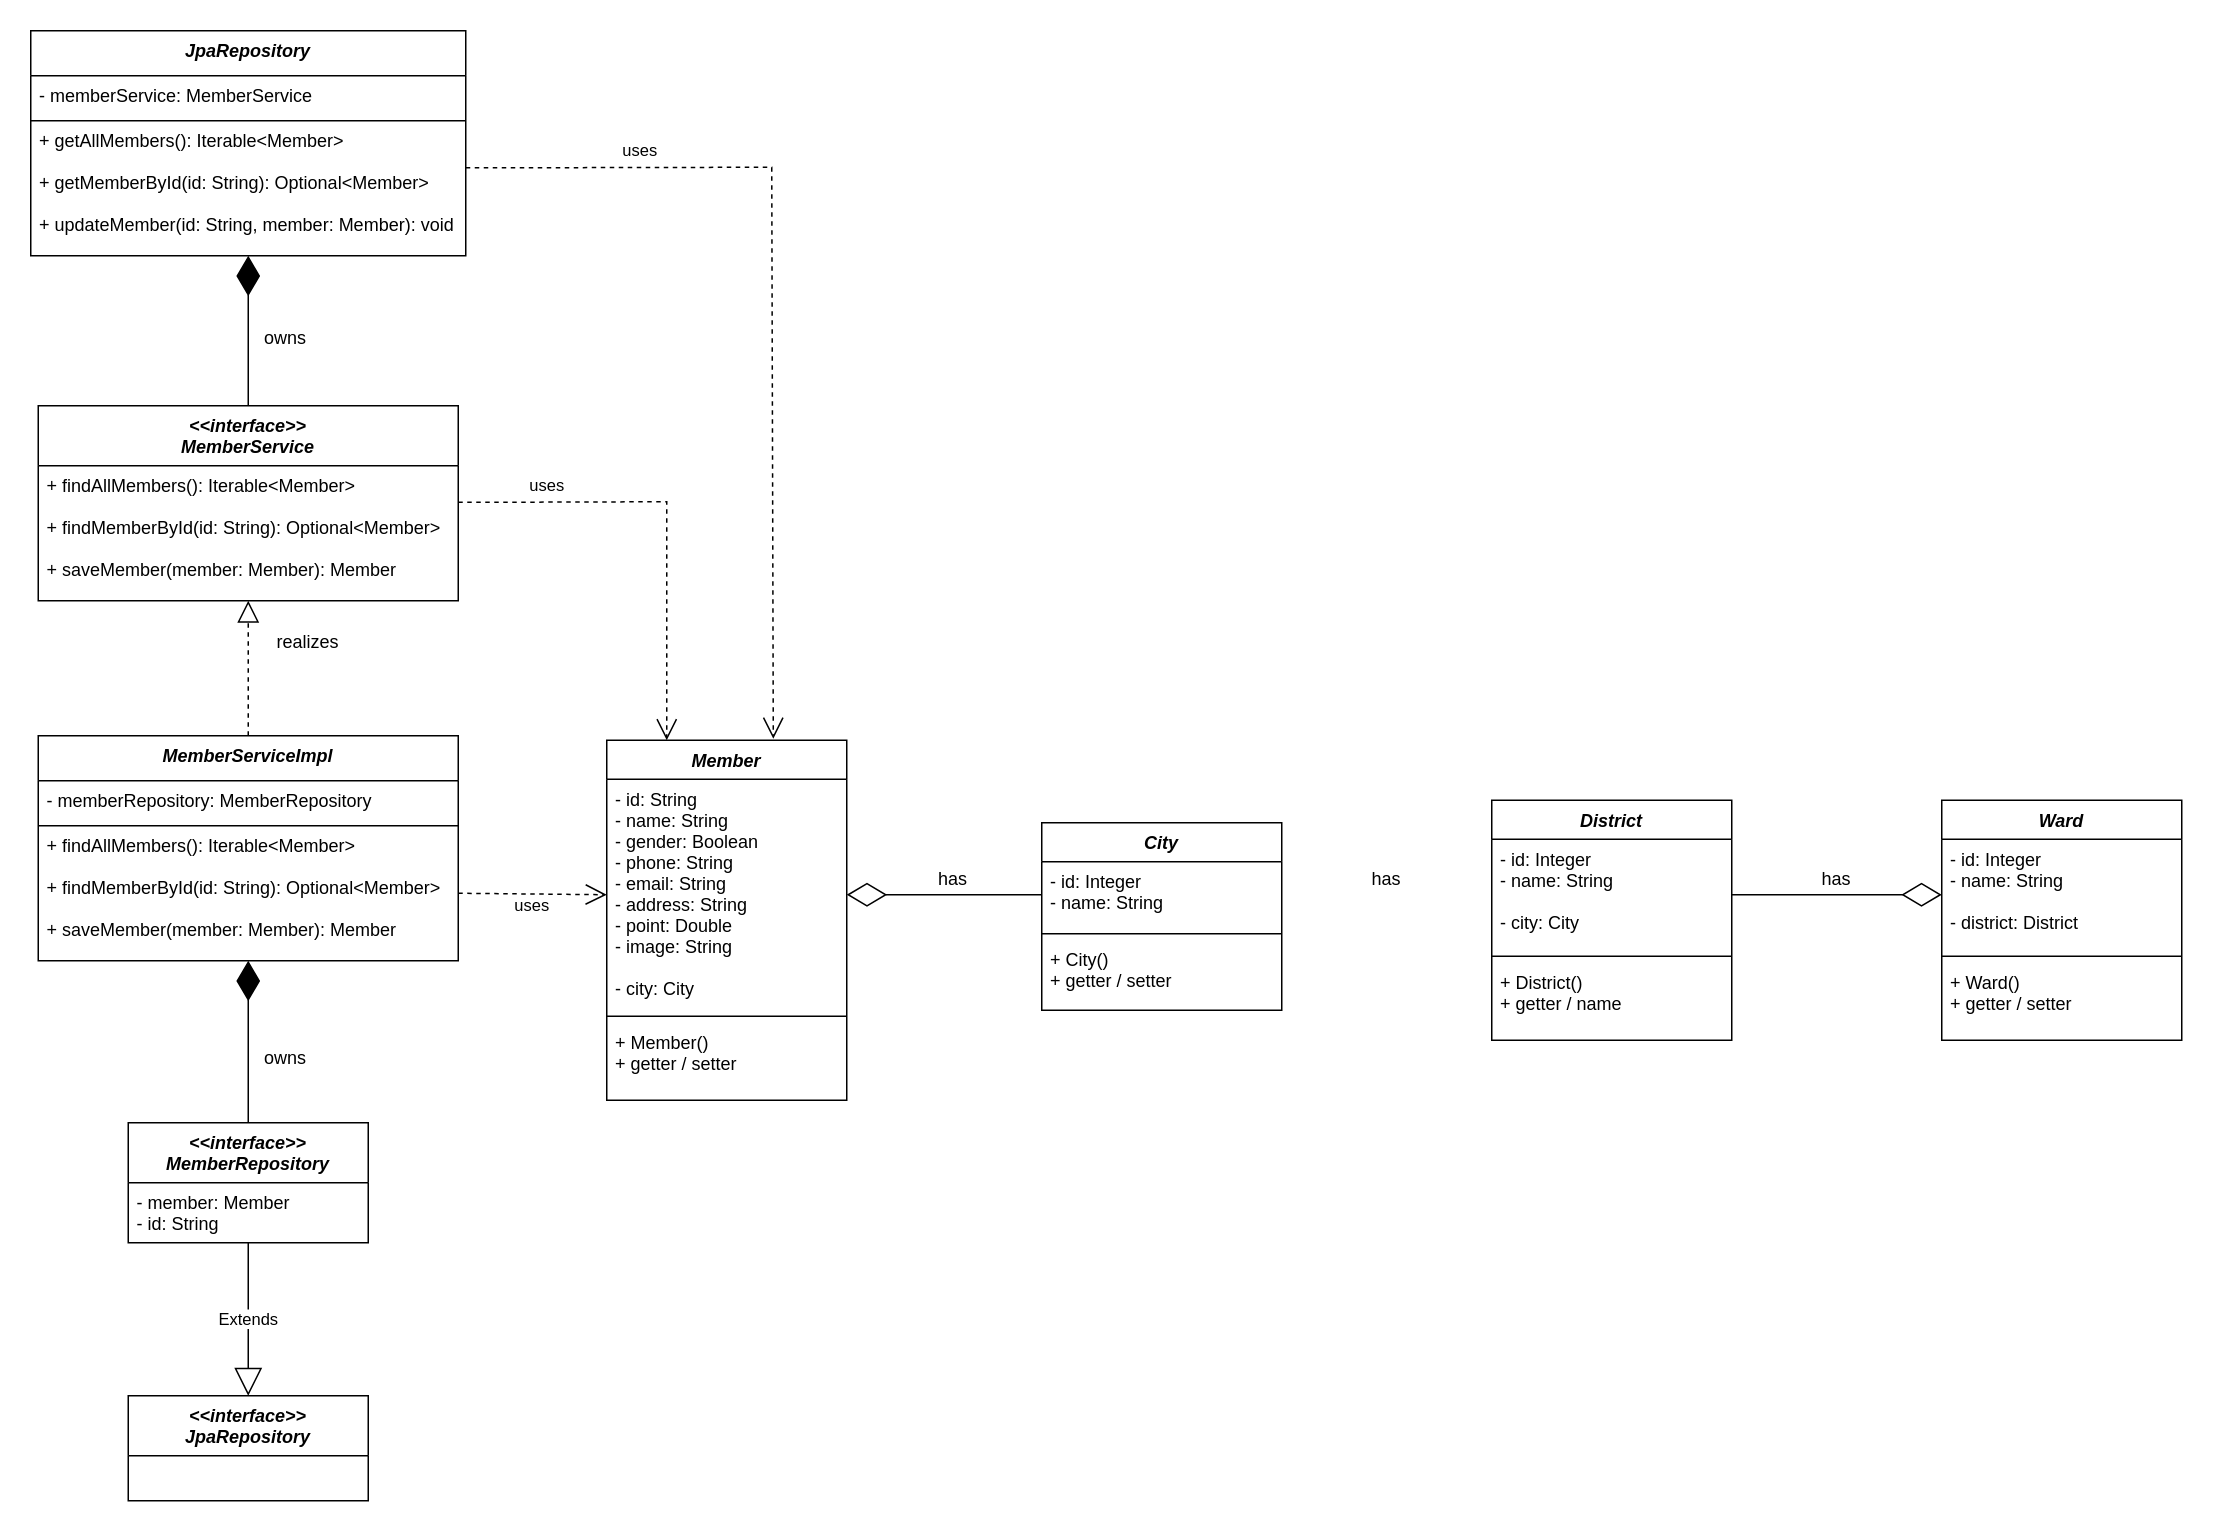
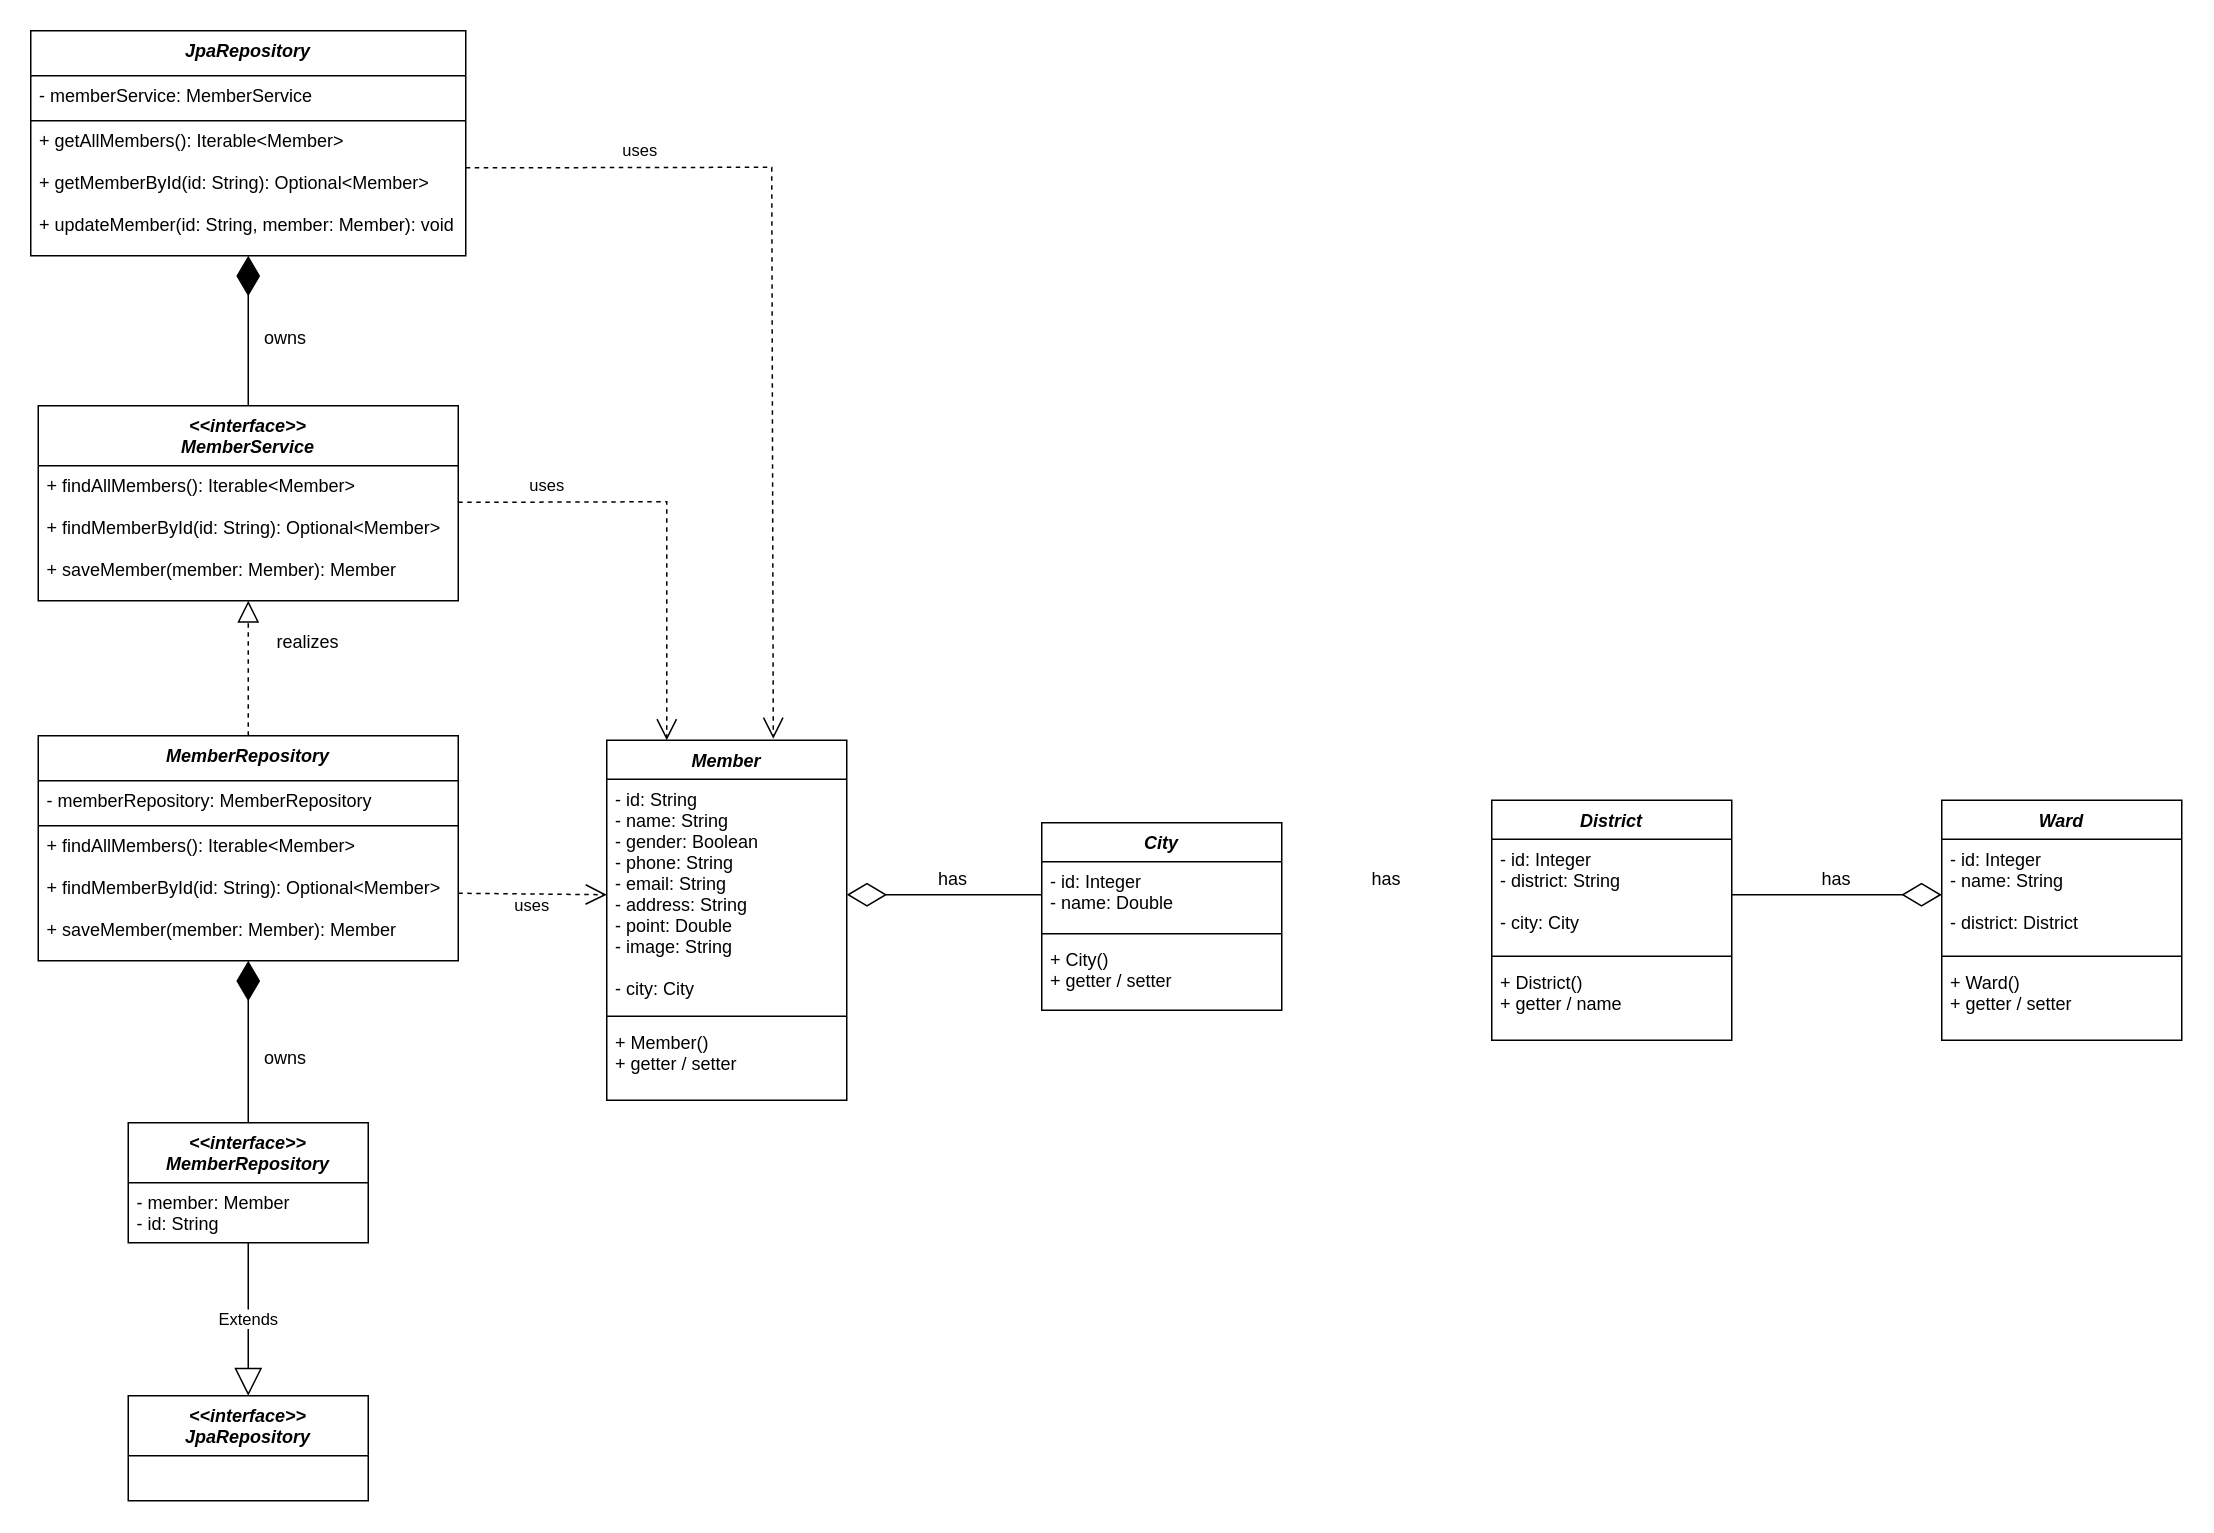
node "MemberServiceImpl": label "MemberServiceImpl" -> "MemberRepository"
node "- id: Integer - name: String - city: City": label "- id: Integer - name: String - city: City" -> "- id: Integer - district: String - city: City"
node "- id: Integer - name: String": label "- id: Integer - name: String" -> "- id: Integer - name: Double"
